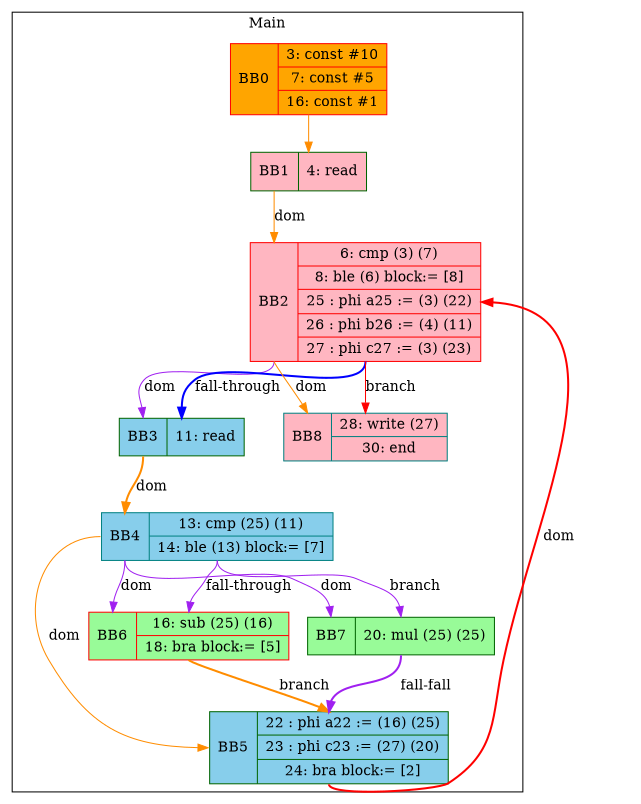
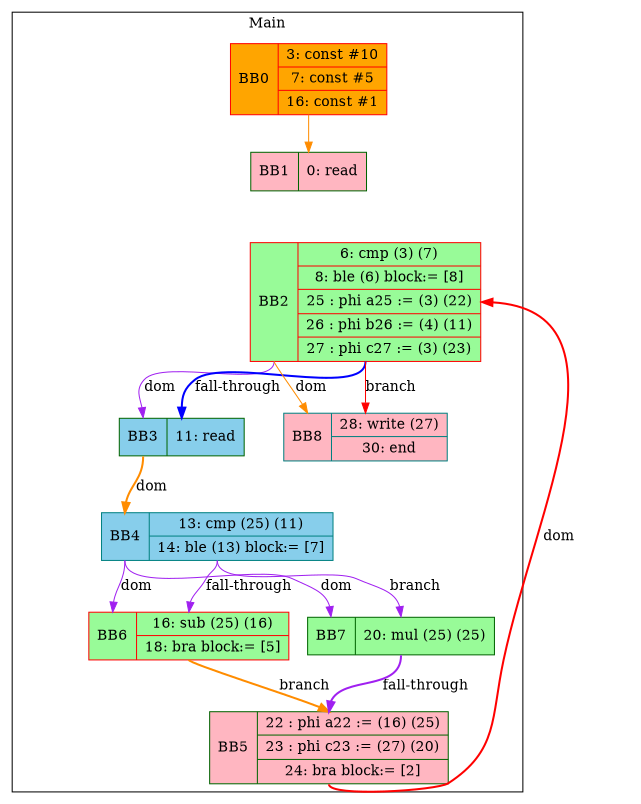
node "BB1": text "4: read" -> "0: read"
edge "BB1" -> "BB2": removed, label "dom"
node "BB2": fillcolor lightpink -> palegreen
edge "BB4" -> "BB5": removed, label "dom"
edge "BB7" -> "BB5": label "fall-fall" -> "fall-through"
node "BB5": fillcolor skyblue -> lightpink
